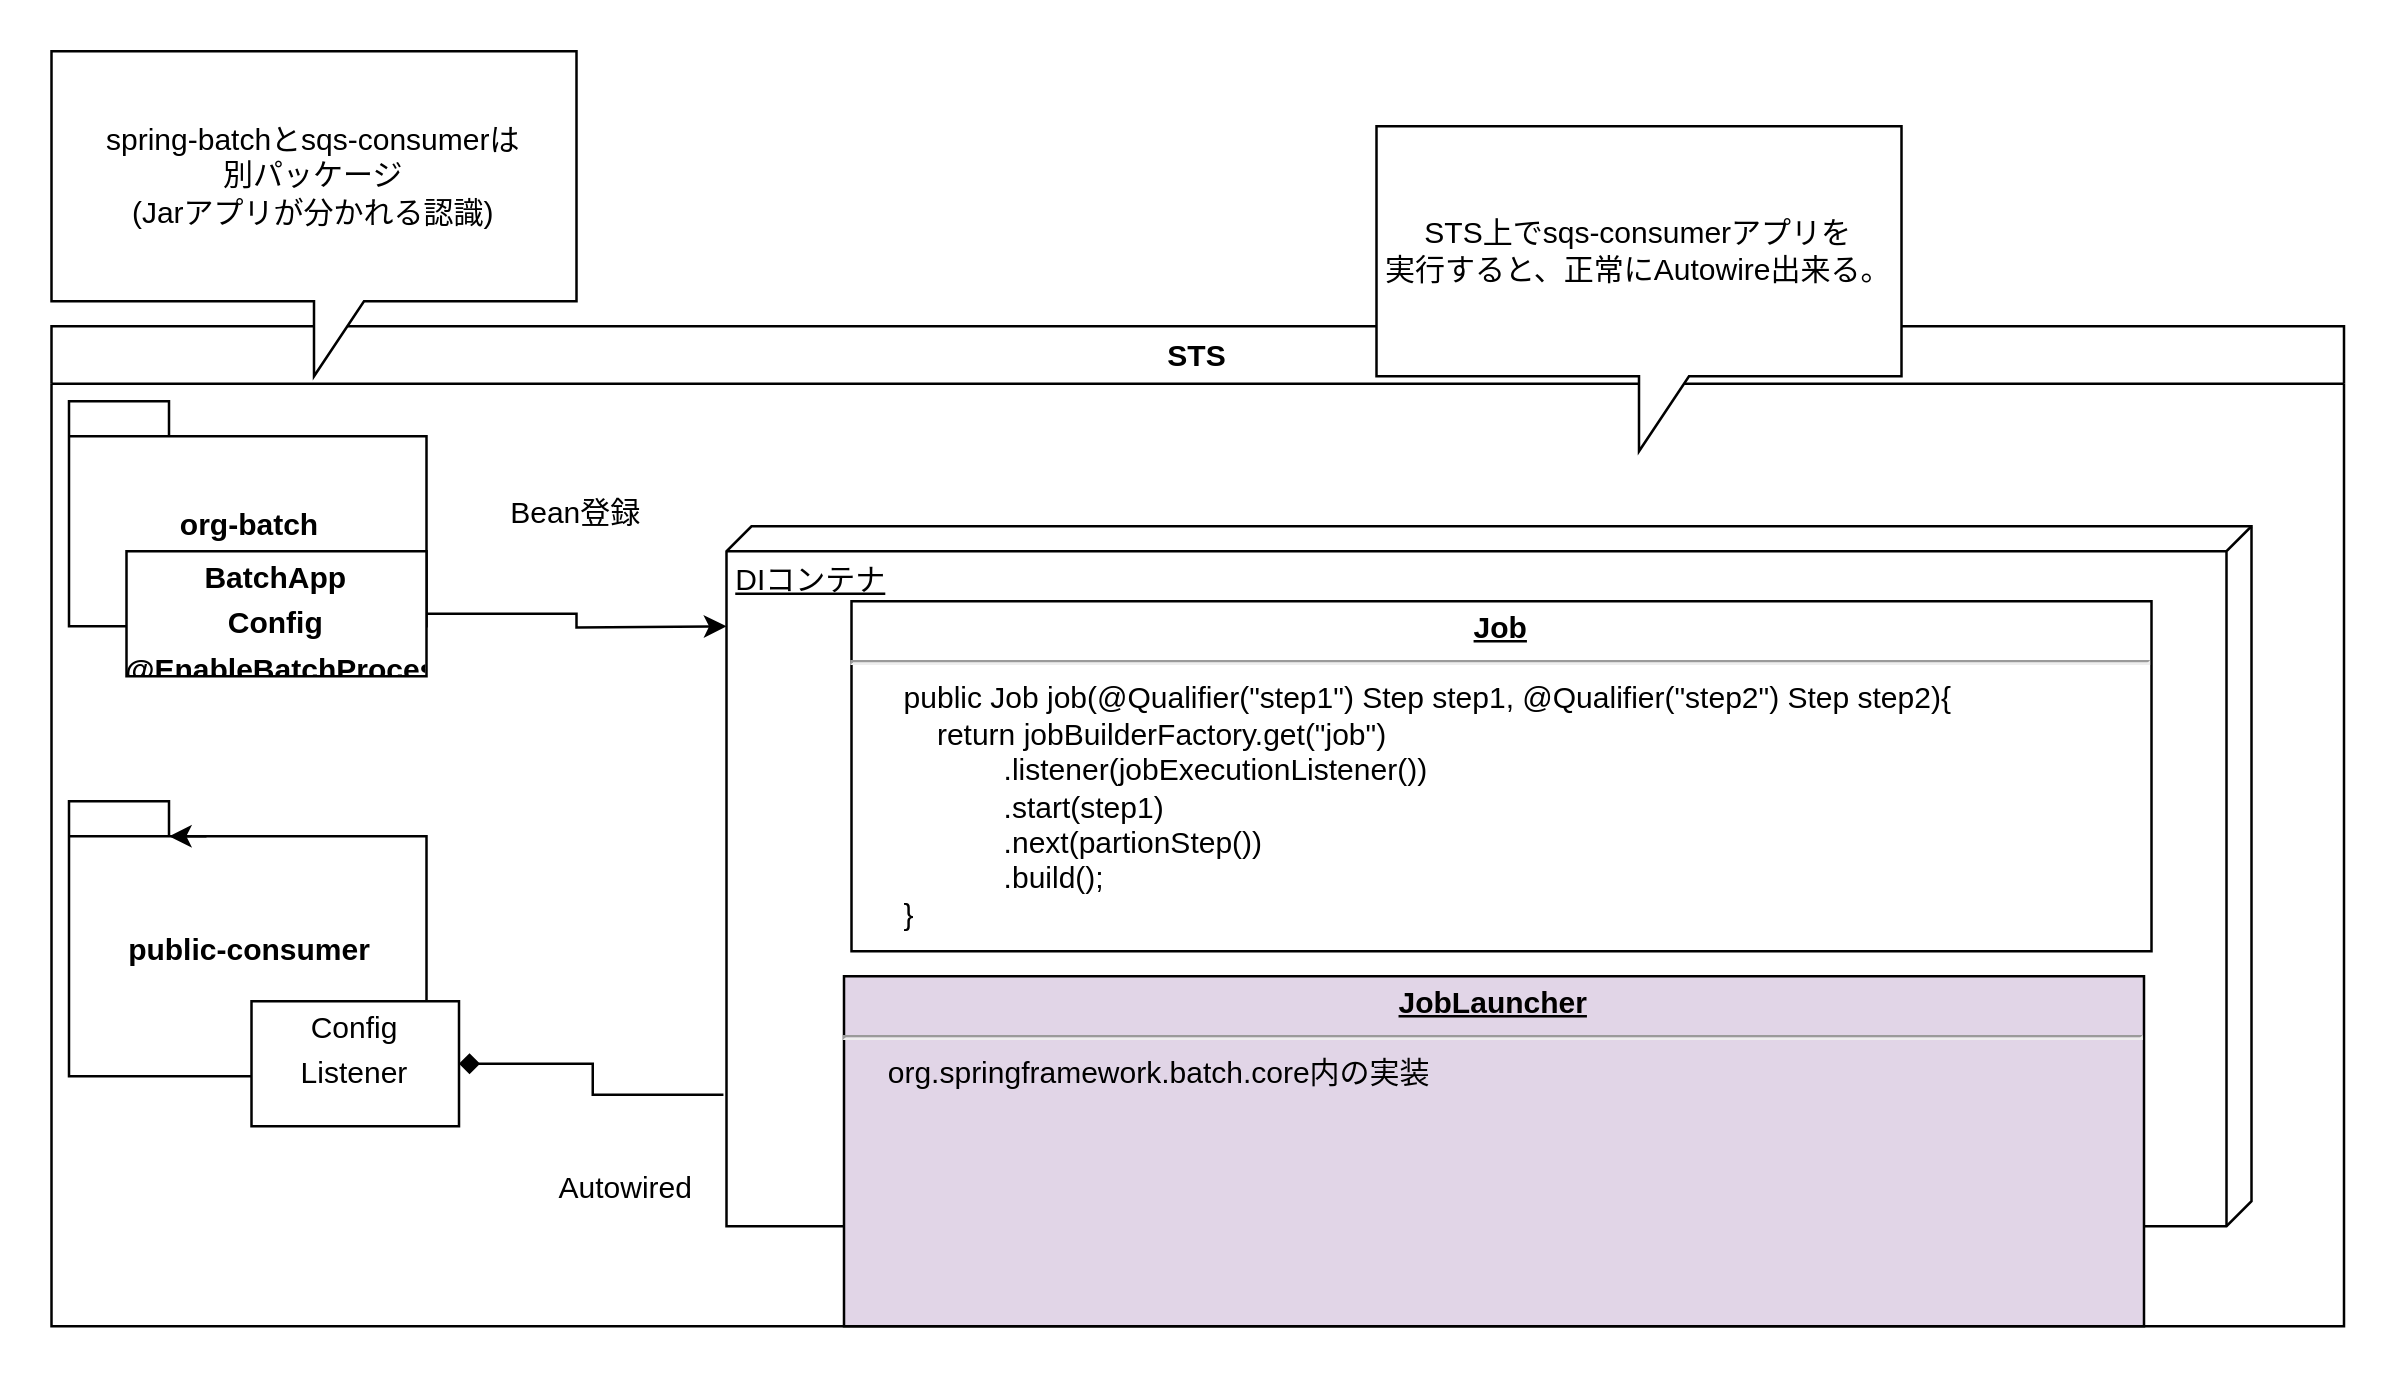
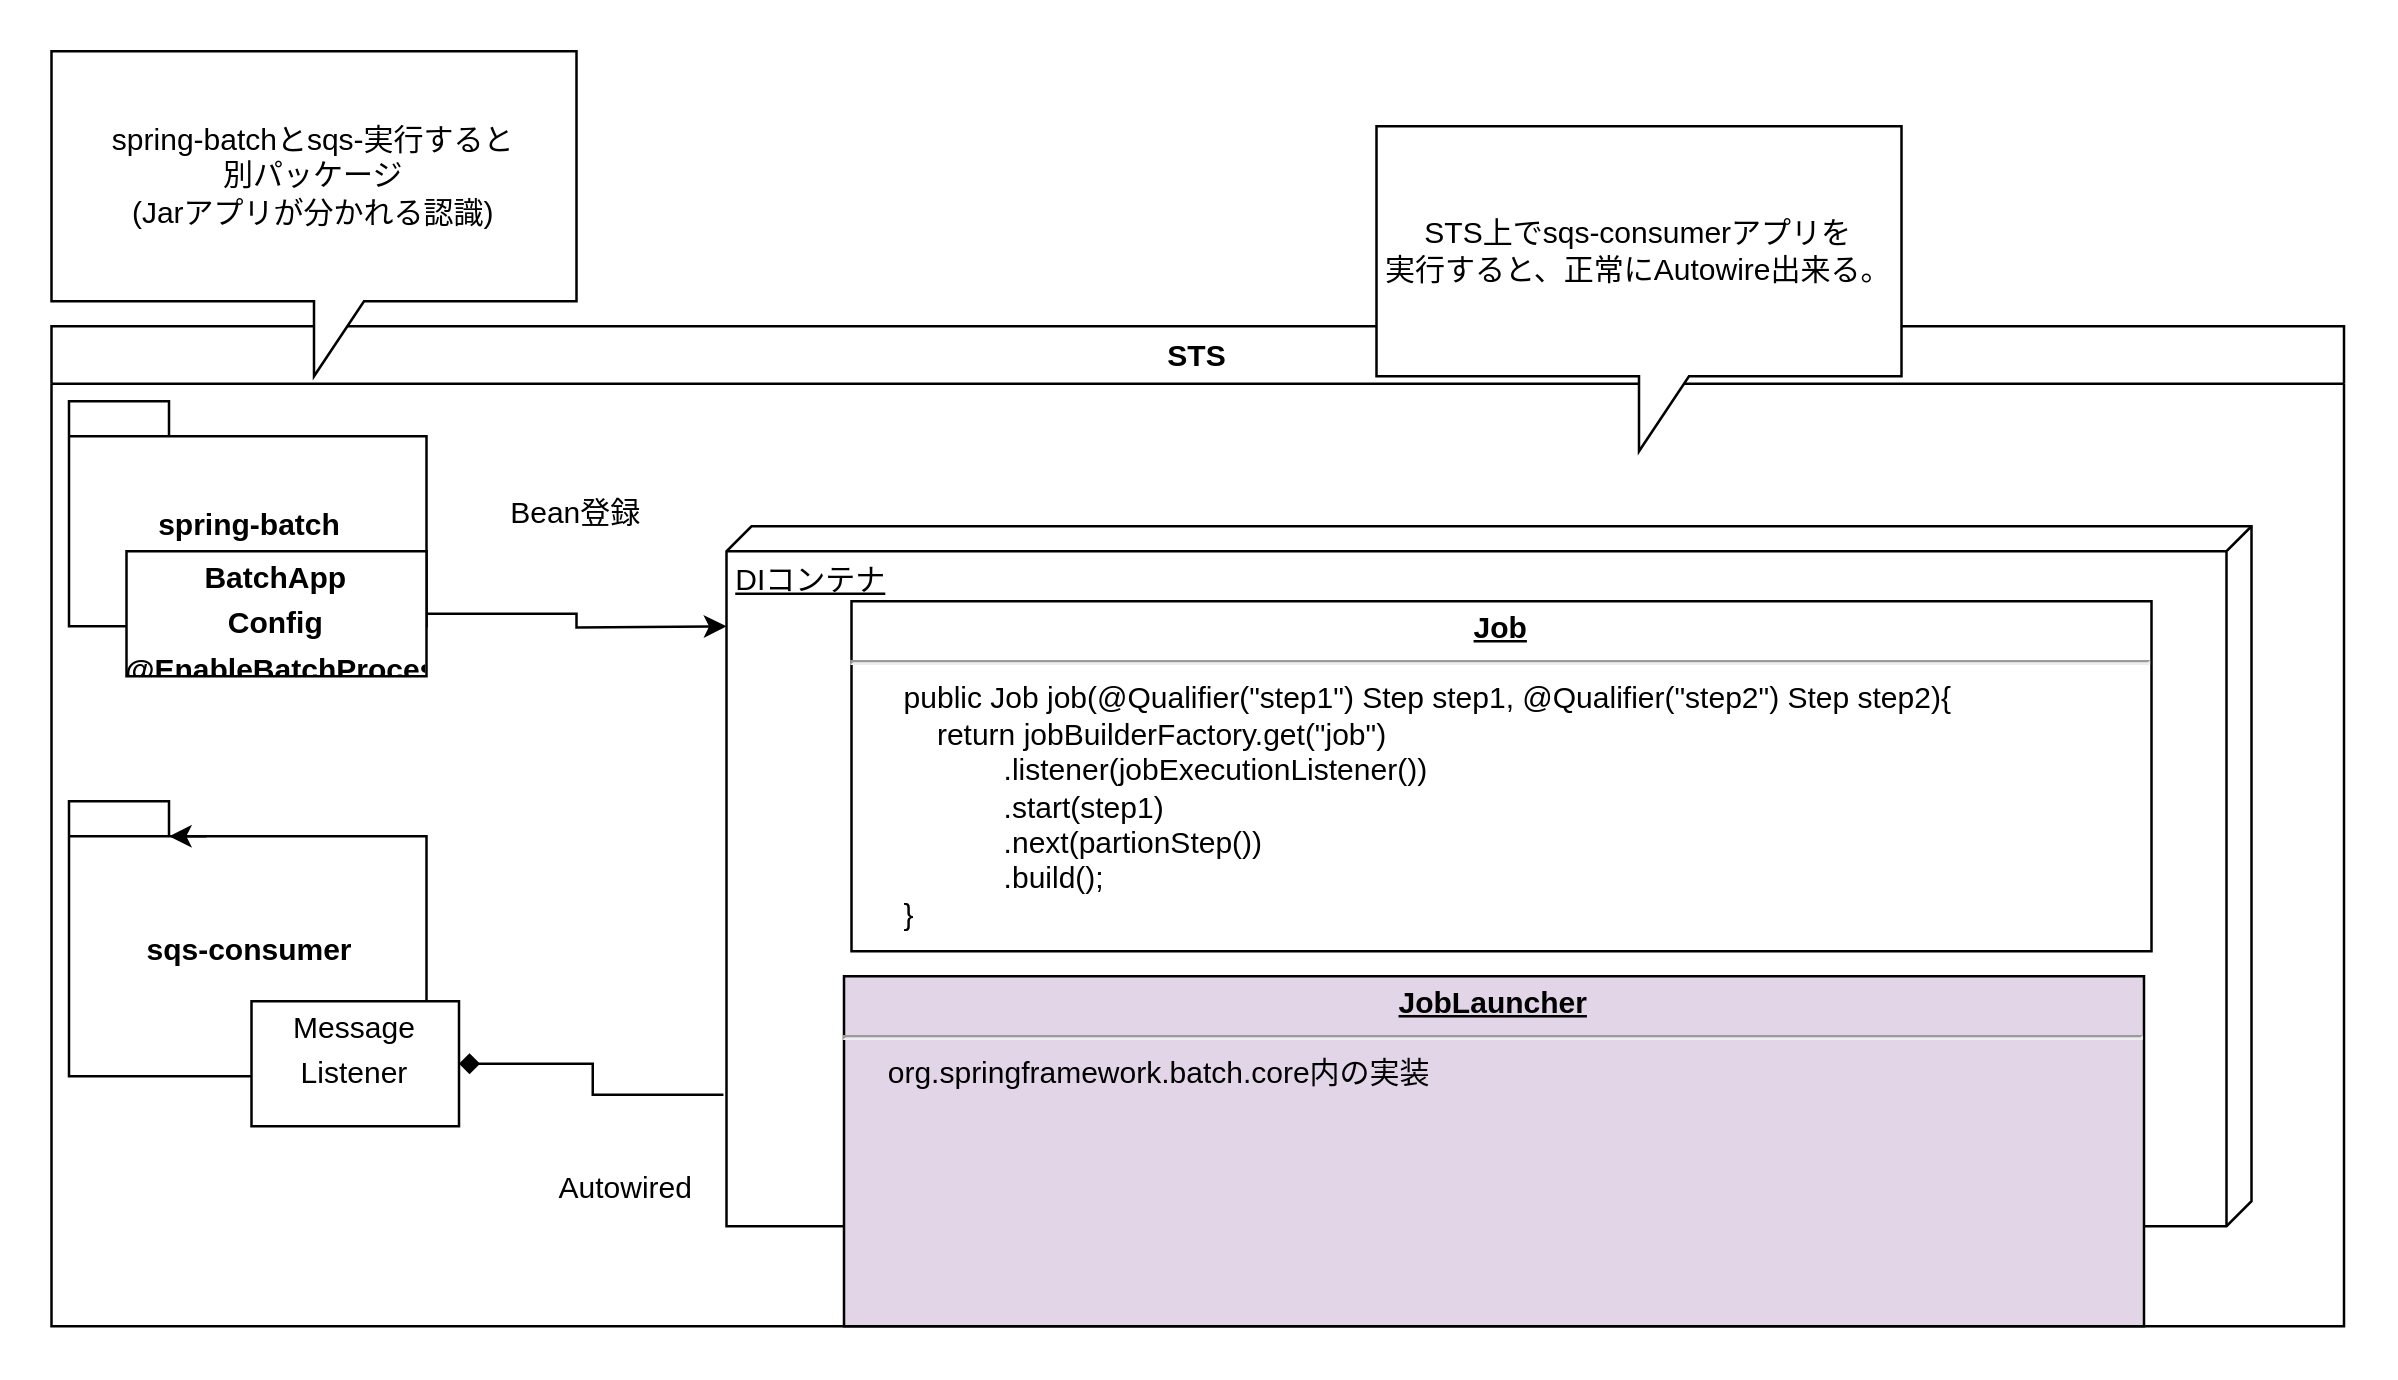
node "spring-batchとsqs-consumerは 別パッケージ (Jarアプリが分かれる認識)": label "spring-batchとsqs-consumerは 別パッケージ (Jarアプリが分かれる認識)" -> "spring-batchとsqs-実行すると 別パッケージ (Jarアプリが分かれる認識)"
node "org-batch": label "org-batch" -> "spring-batch"
node "public-consumer": label "public-consumer" -> "sqs-consumer"
node "Config Listener": label "Config Listener" -> "Message Listener"
